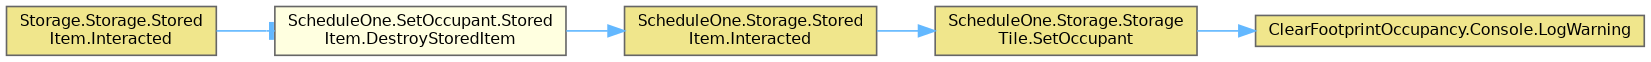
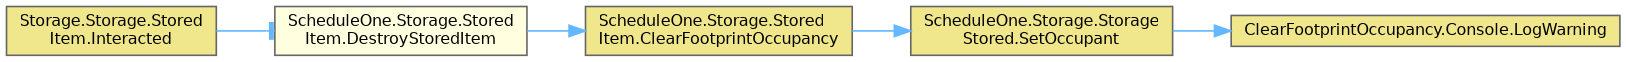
node "ScheduleOne.SetOccupant.Stored Item.DestroyStoredItem": label "ScheduleOne.SetOccupant.Stored Item.DestroyStoredItem" -> "ScheduleOne.Storage.Stored Item.DestroyStoredItem"
node "ScheduleOne.Storage.Stored Item.Interacted": label "ScheduleOne.Storage.Stored Item.Interacted" -> "ScheduleOne.Storage.Stored Item.ClearFootprintOccupancy"
node "ScheduleOne.Storage.Storage Tile.SetOccupant": label "ScheduleOne.Storage.Storage Tile.SetOccupant" -> "ScheduleOne.Storage.Storage Stored.SetOccupant"
